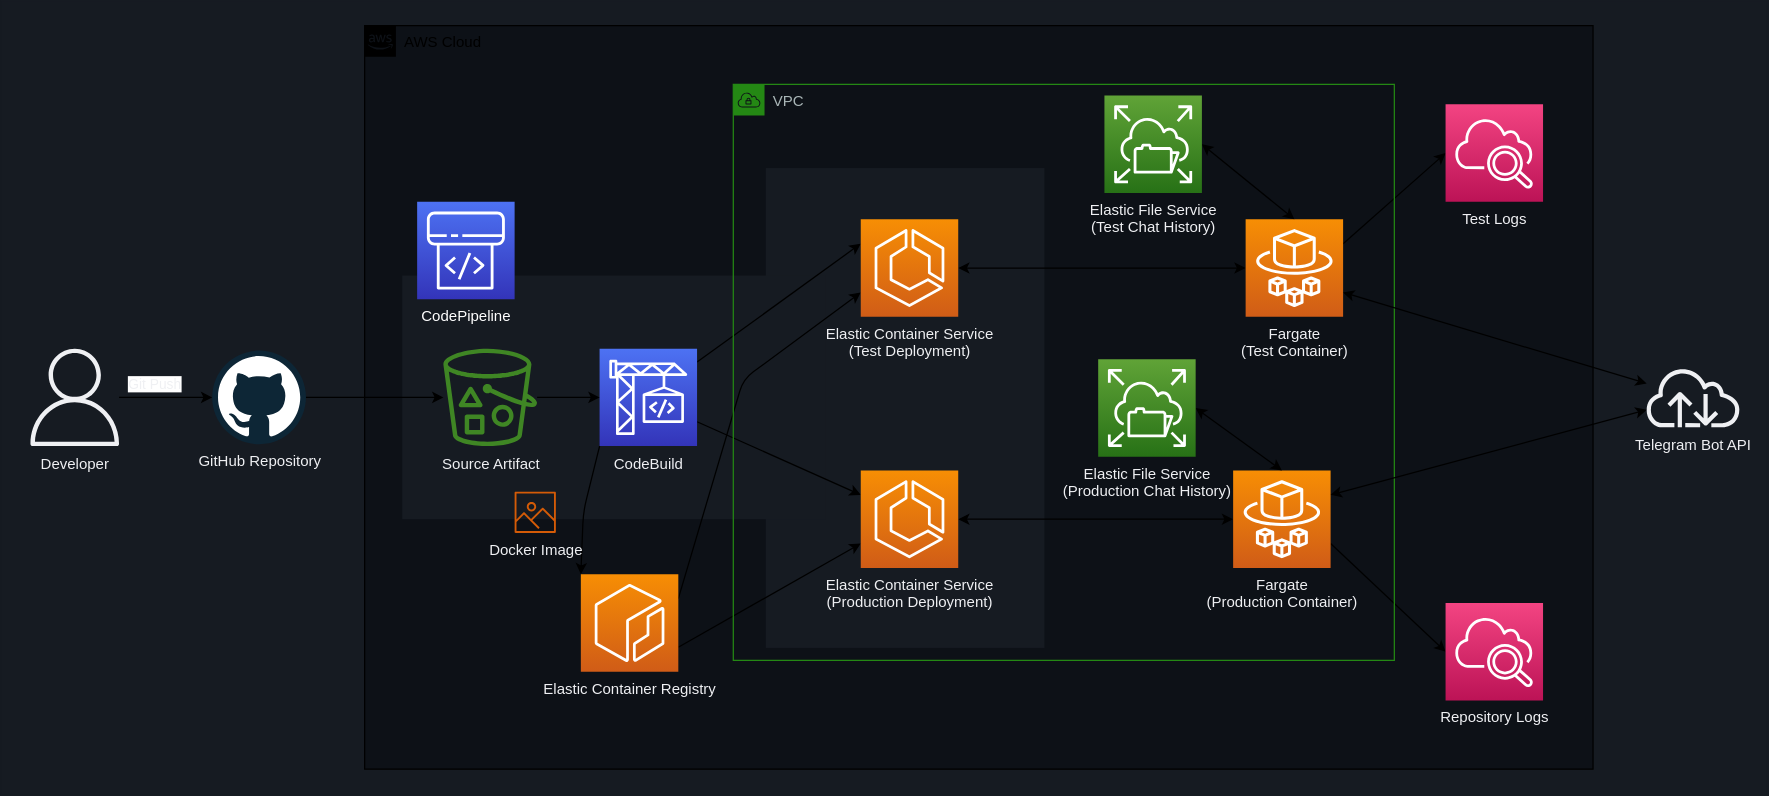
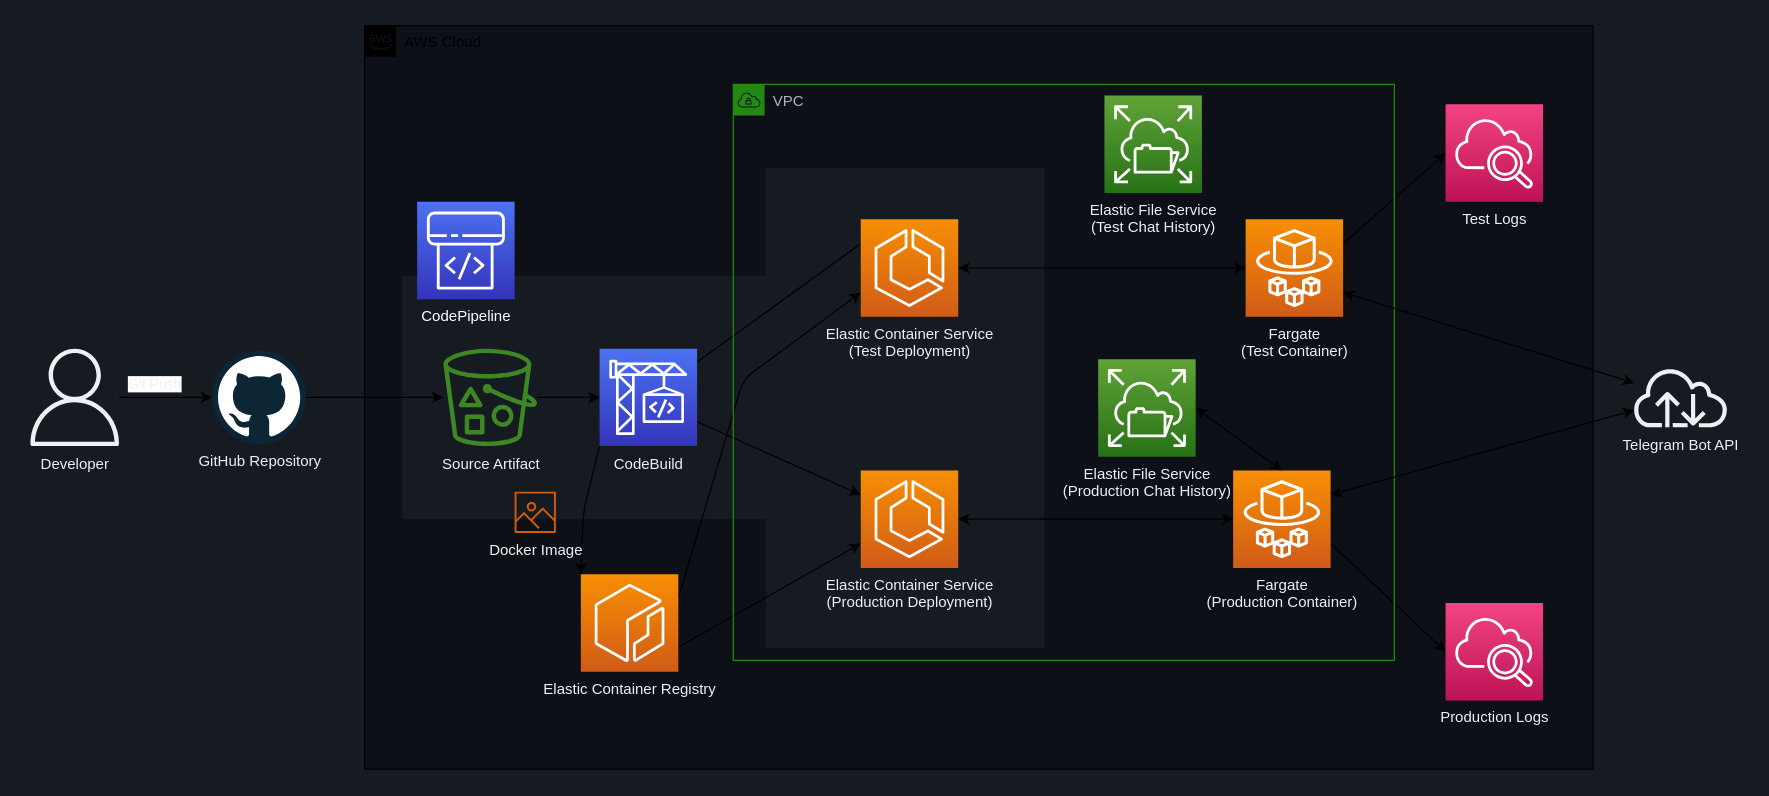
edge "Elastic File Service (Test Chat History)" -- "Fargate (Test Container)": removed
edge "CodeBuild" -> "Elastic Container Service (Test Deployment)": arrowhead classic -> none
node "Telegram Bot API": moved (1693, 398) -> (1681, 398)
node "Repository Logs": label "Repository Logs" -> "Production Logs"
